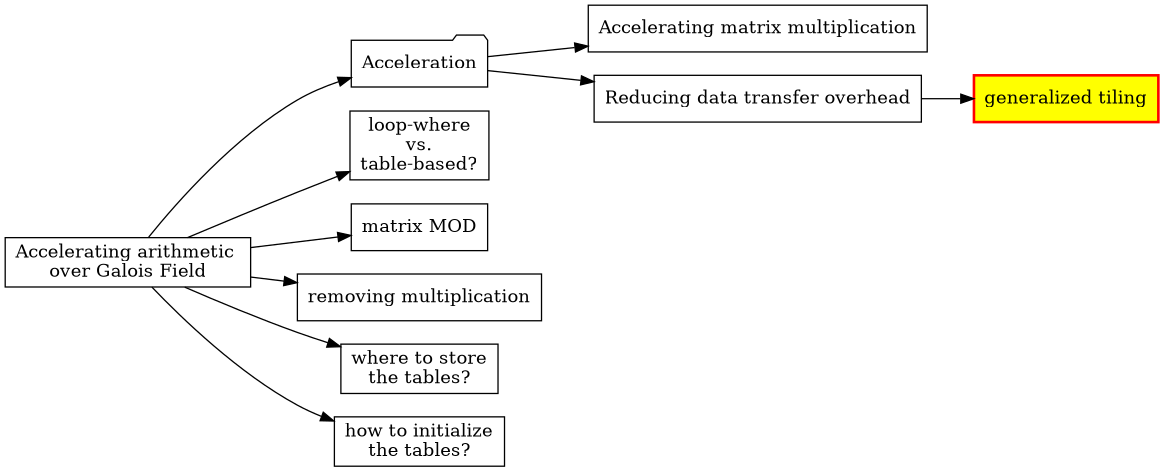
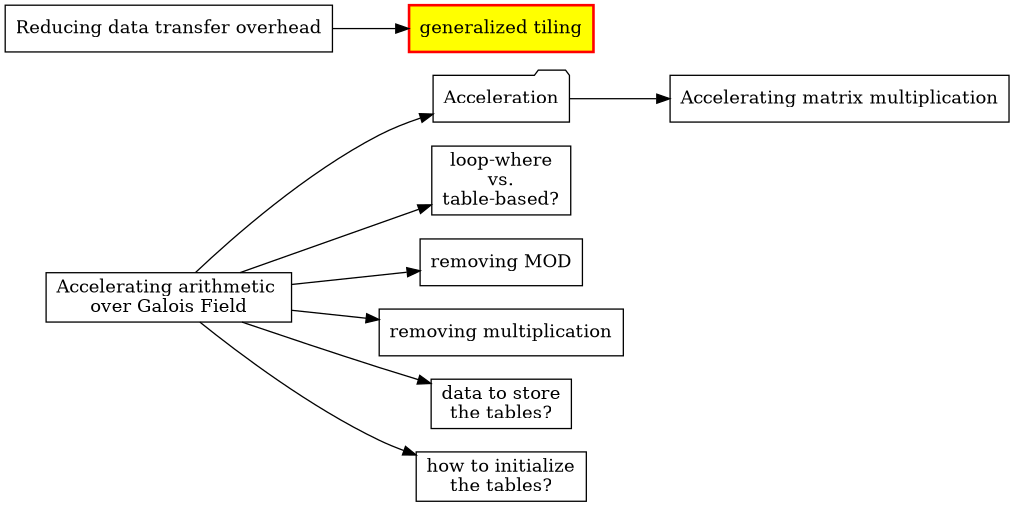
edge "Acceleration" -> "Reducing data transfer overhead": removed
node "matrix MOD": label "matrix MOD" -> "removing MOD"
node "where to store the tables?": label "where to store the tables?" -> "data to store the tables?"
